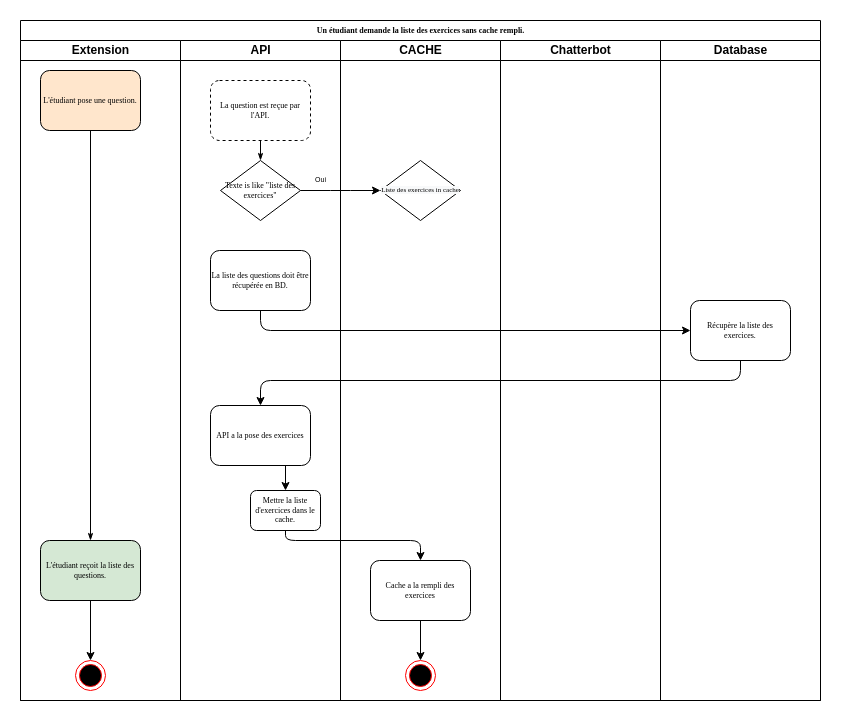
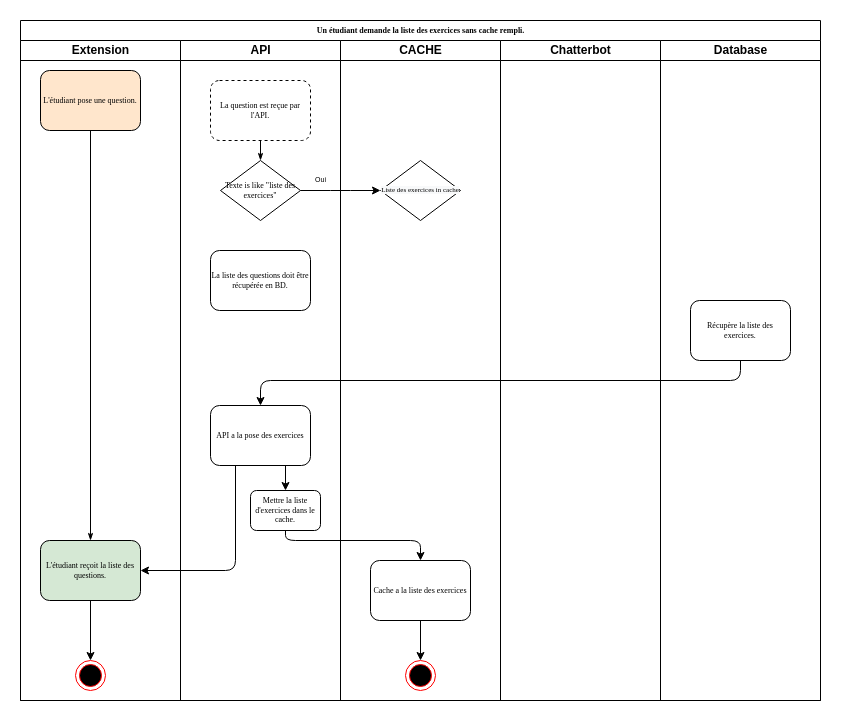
edge "La liste des questions doit être récupérée en BD." -> "Récupère la liste des exercices.": removed
edge "API a la pose des exercices" -> "L'étudiant reçoit la liste des questions.": added
node "Cache a la rempli des exercices": label "Cache a la rempli des exercices" -> "Cache a la liste des exercices"
